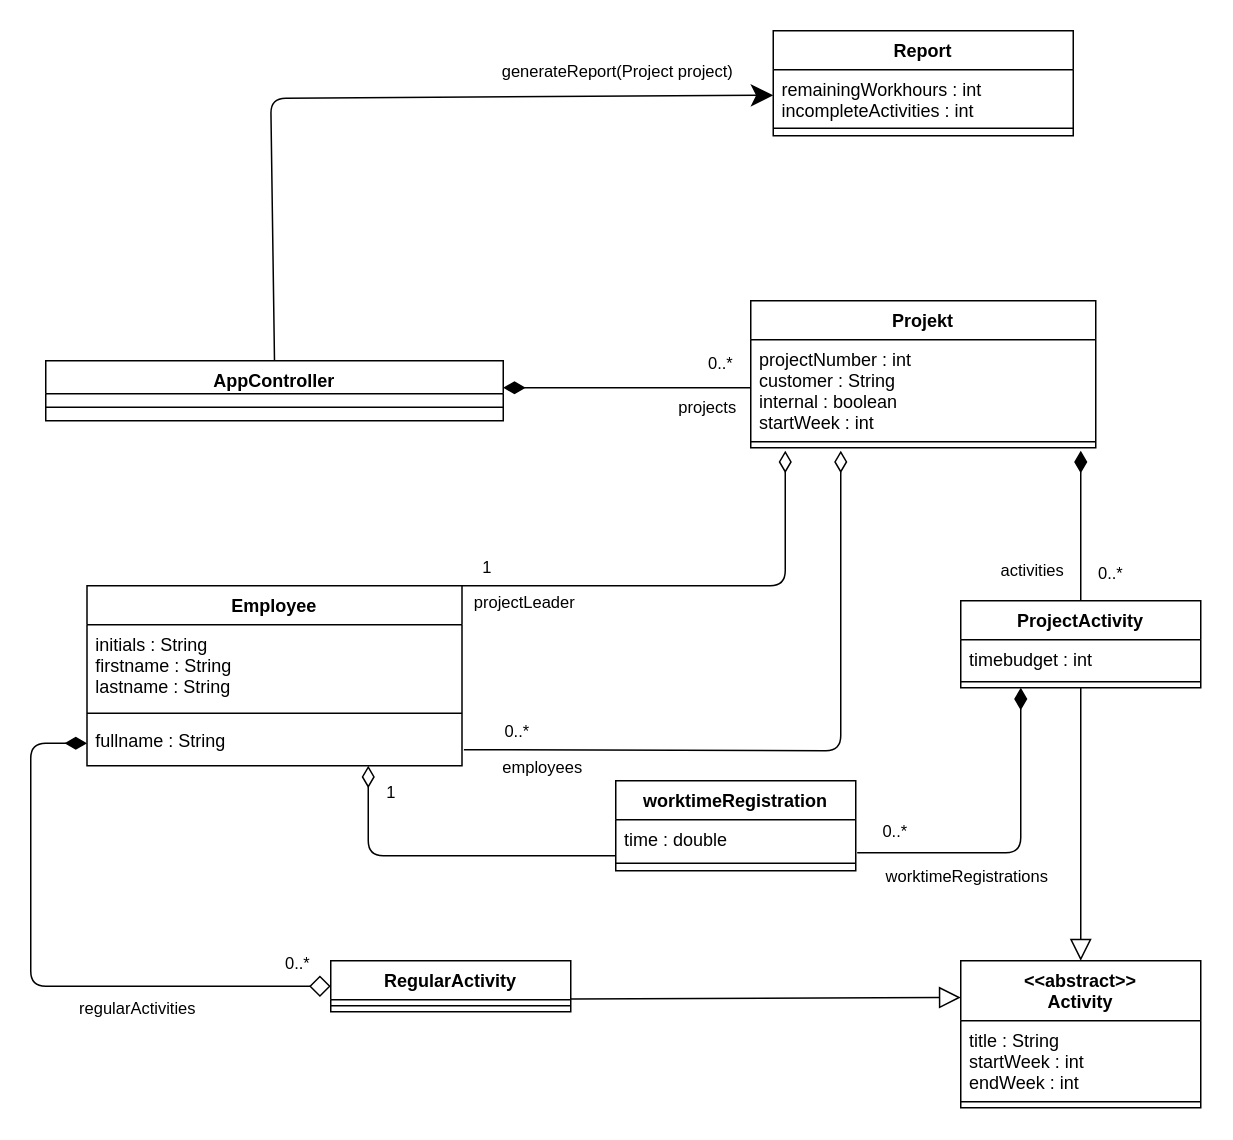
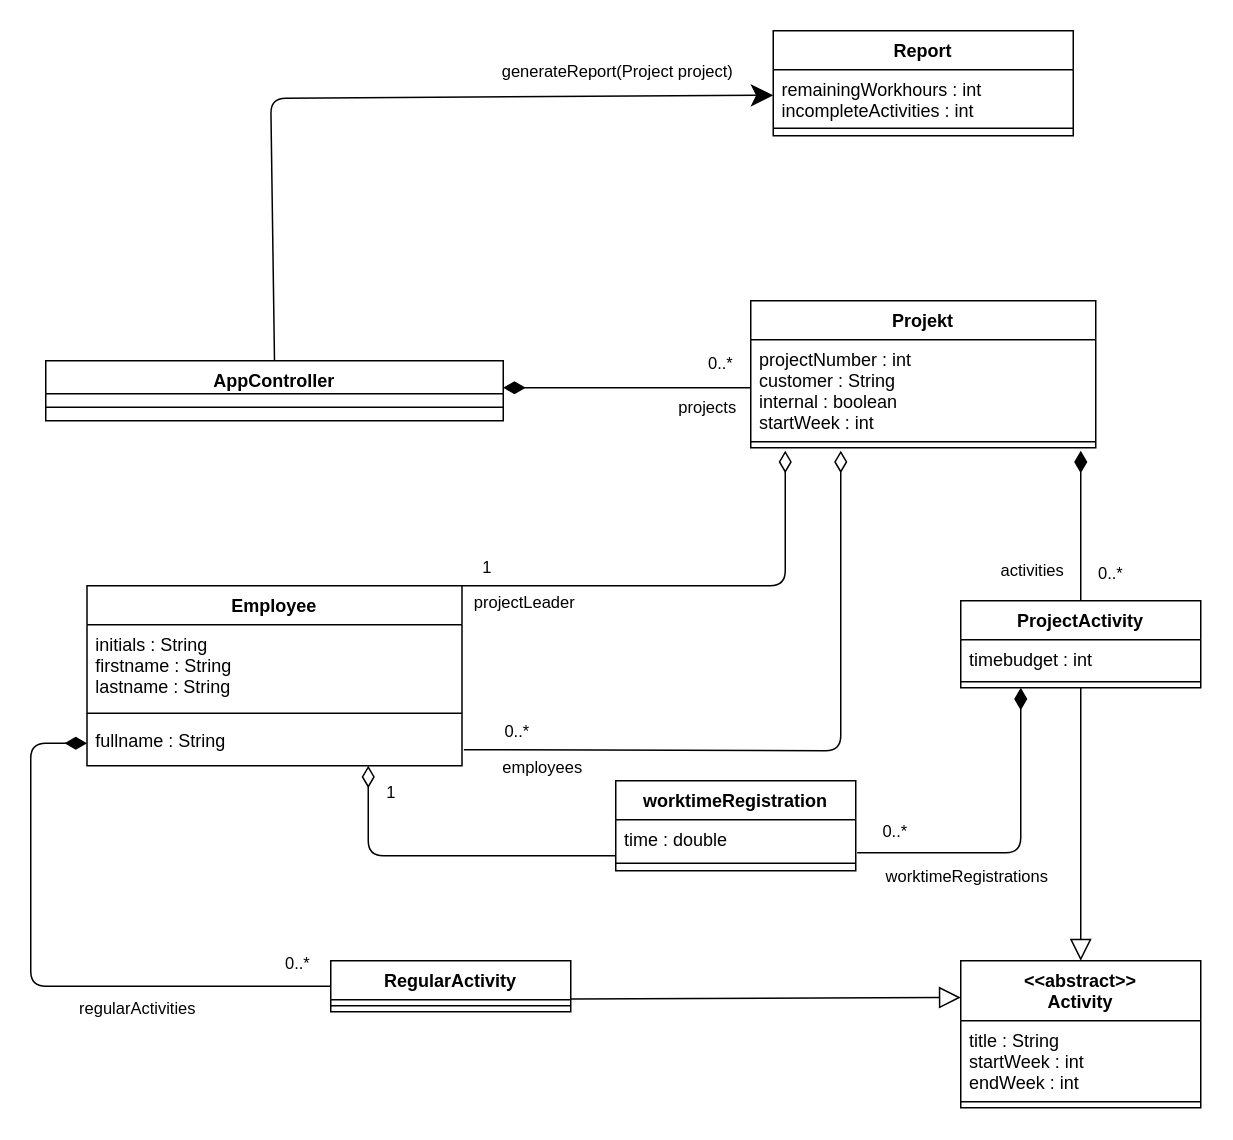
edge "fullname : String" -- "RegularActivity": arrowhead diamond -> none
